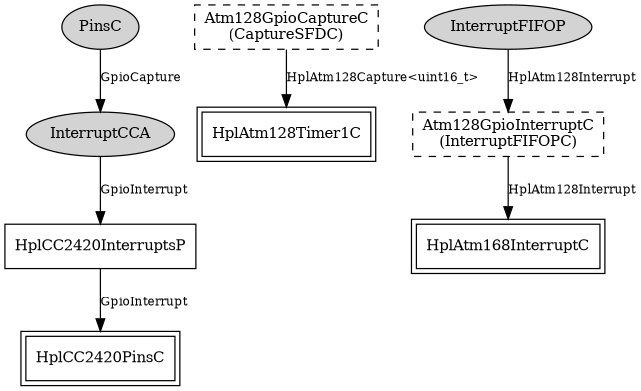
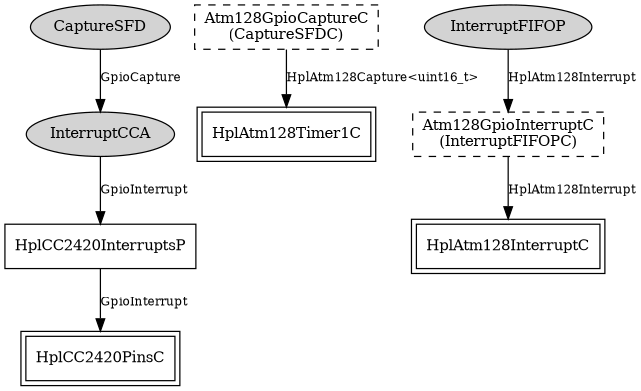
node "PinsC": label "PinsC" -> "CaptureSFD"
node "HplAtm168InterruptC": label "HplAtm168InterruptC" -> "HplAtm128InterruptC"
